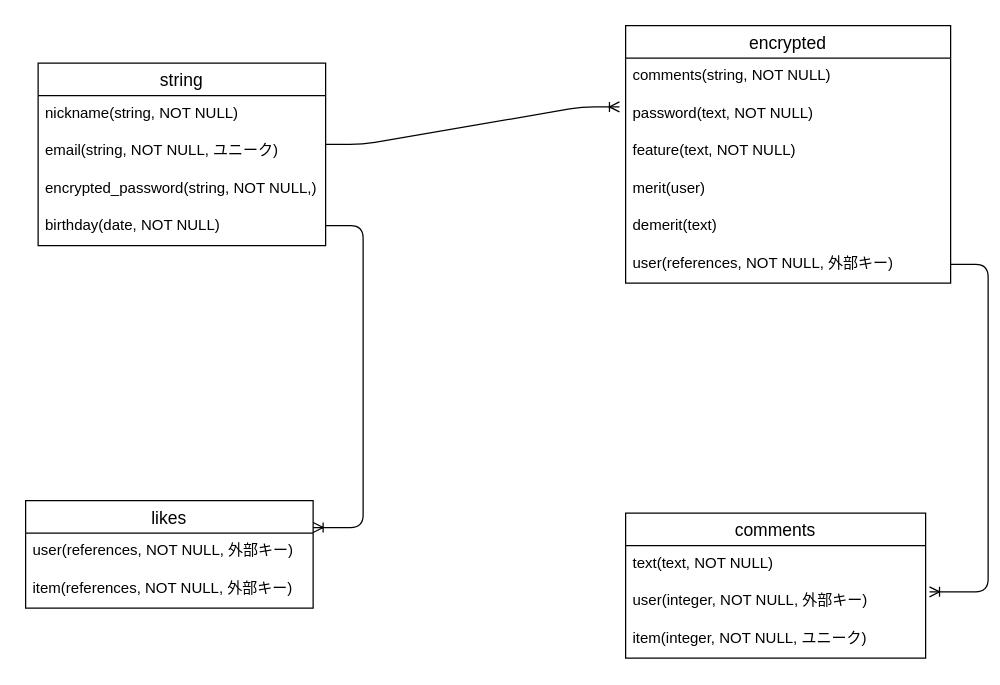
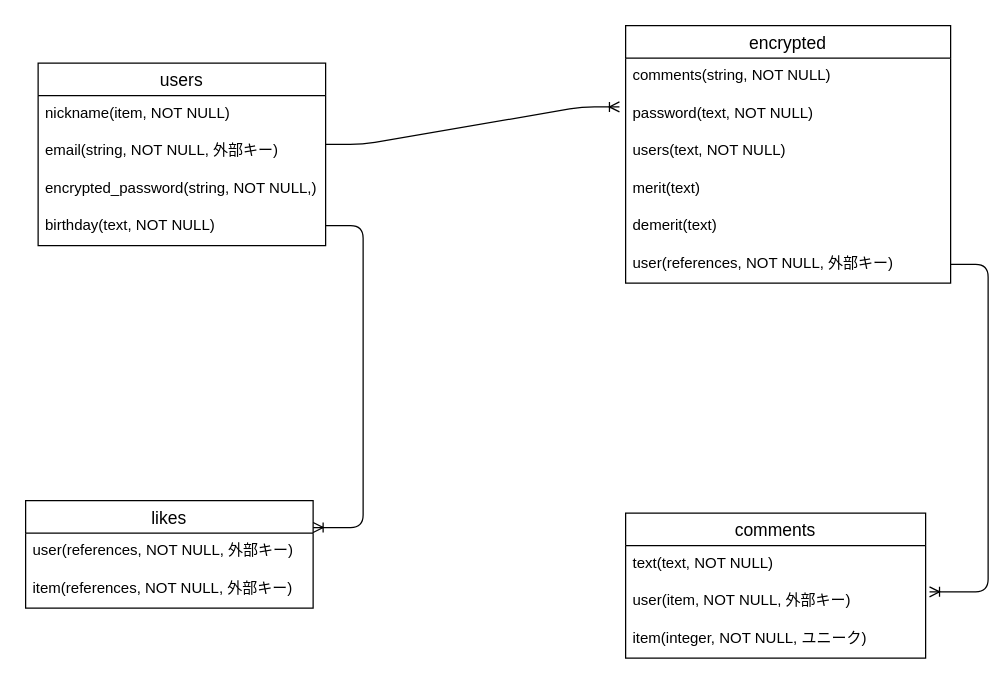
node "string": label "string" -> "users"
node "nickname(string, NOT NULL)": label "nickname(string, NOT NULL)" -> "nickname(item, NOT NULL)"
node "email(string, NOT NULL, ユニーク)": label "email(string, NOT NULL, ユニーク)" -> "email(string, NOT NULL, 外部キー)"
node "feature(text, NOT NULL)": label "feature(text, NOT NULL)" -> "users(text, NOT NULL)"
node "merit(user)": label "merit(user)" -> "merit(text)"
node "birthday(date, NOT NULL)": label "birthday(date, NOT NULL)" -> "birthday(text, NOT NULL)"
node "user(integer, NOT NULL, 外部キー)": label "user(integer, NOT NULL, 外部キー)" -> "user(item, NOT NULL, 外部キー)"
